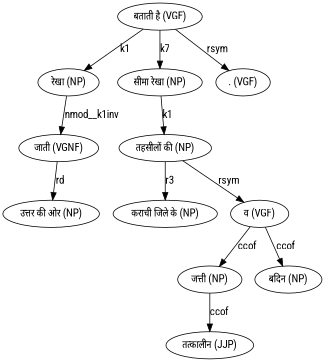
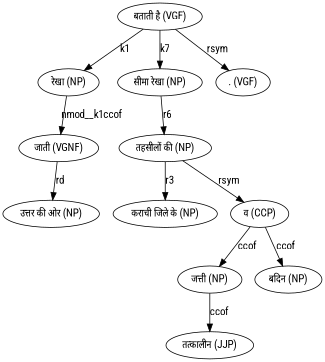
edge "रेखा (NP)" -> "जाती (VGNF)": label "nmod__k1inv" -> "nmod__k1ccof"
edge "सीमा रेखा (NP)" -> "तहसीलों की (NP)": label "k1" -> "r6"
node "व (VGF)": label "व (VGF)" -> "व (CCP)"
